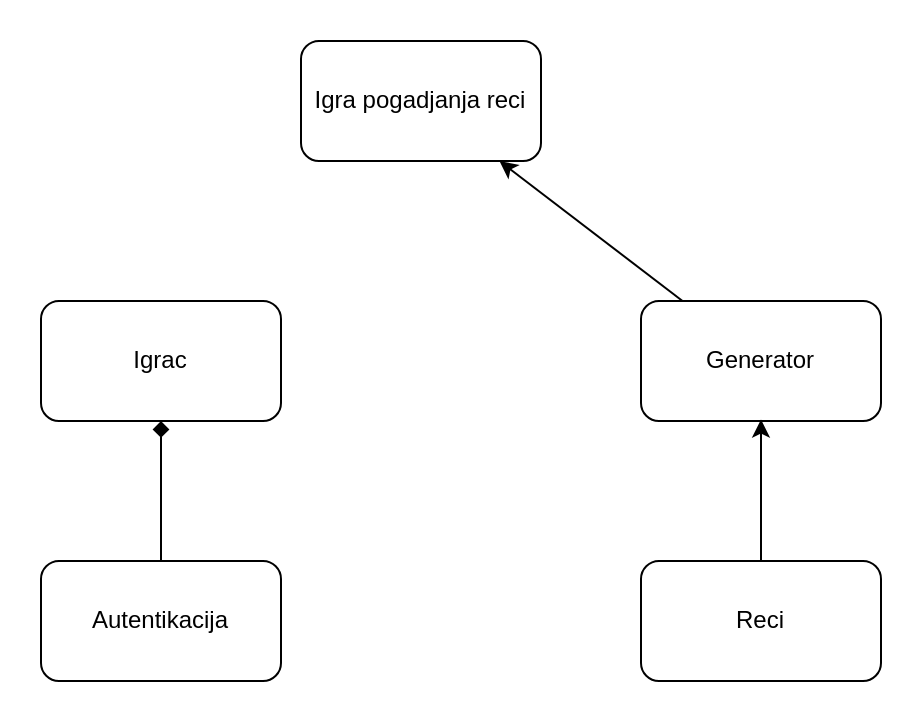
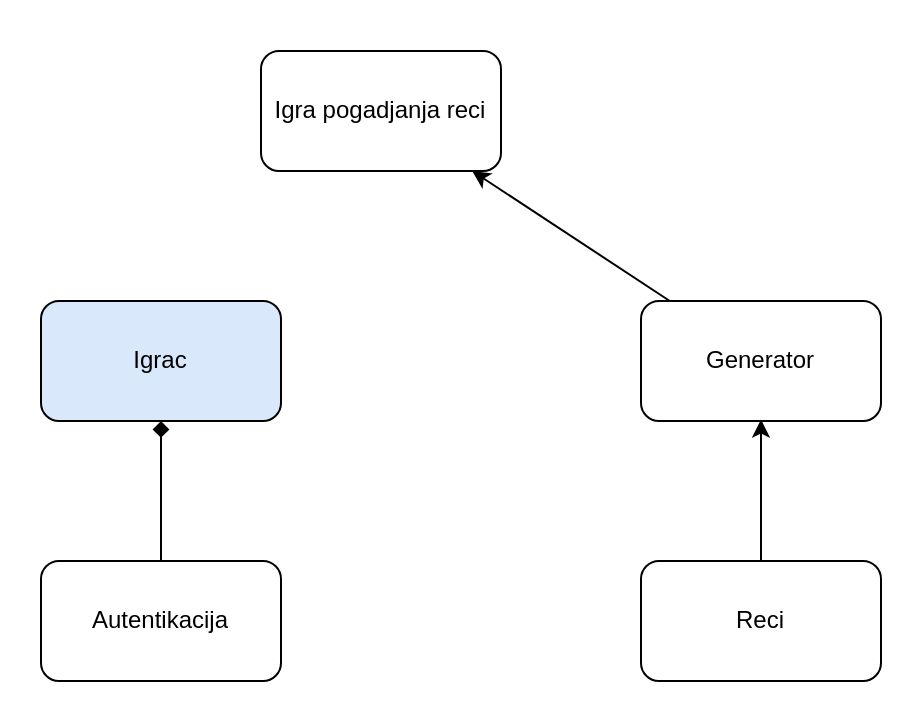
node "Igra pogadjanja reci": moved (421, 101) -> (381, 111)
node "Igrac": fillcolor #ffffff -> #dae8fc
